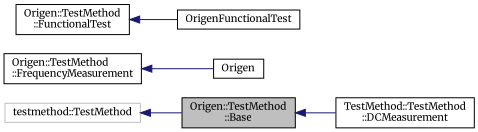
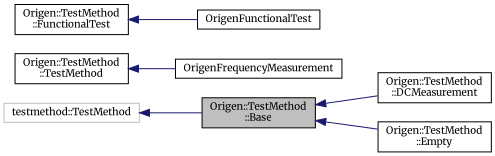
node "Origen::TestMethod ::FrequencyMeasurement": label "Origen::TestMethod ::FrequencyMeasurement" -> "Origen::TestMethod ::TestMethod"
node "Origen": label "Origen" -> "OrigenFrequencyMeasurement"
node "TestMethod::TestMethod ::DCMeasurement": label "TestMethod::TestMethod ::DCMeasurement" -> "Origen::TestMethod ::DCMeasurement"
node "Origen::TestMethod ::Empty": added
